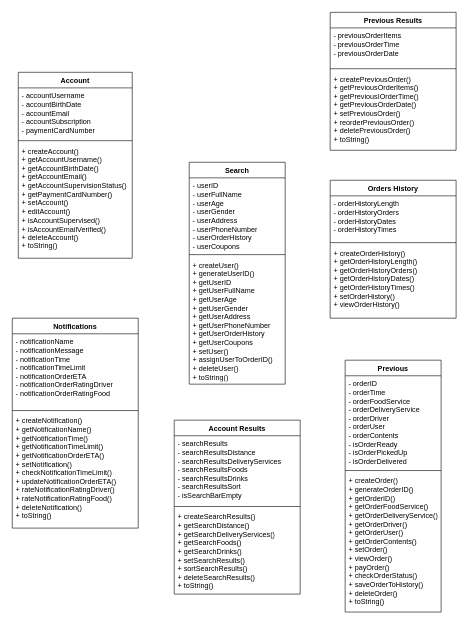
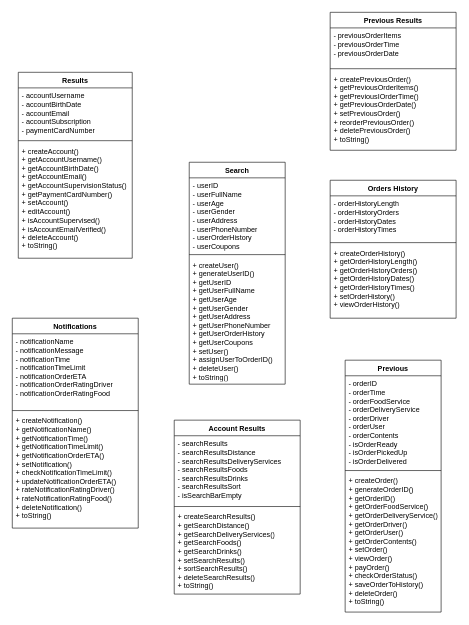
node "Account": label "Account" -> "Results"
